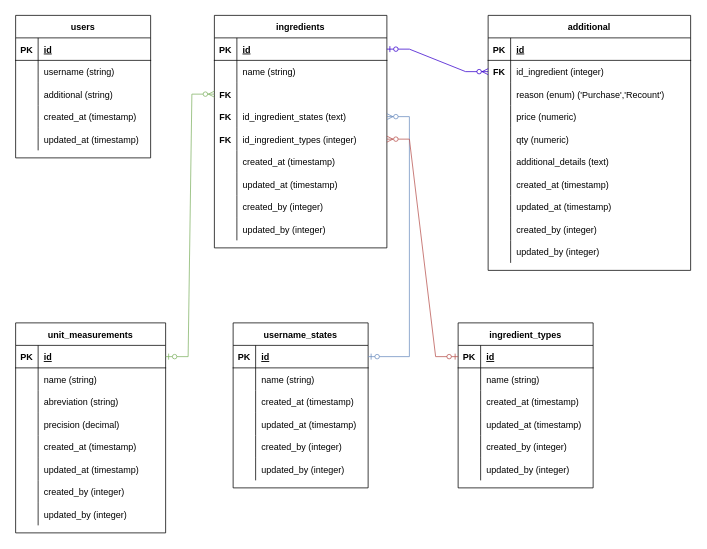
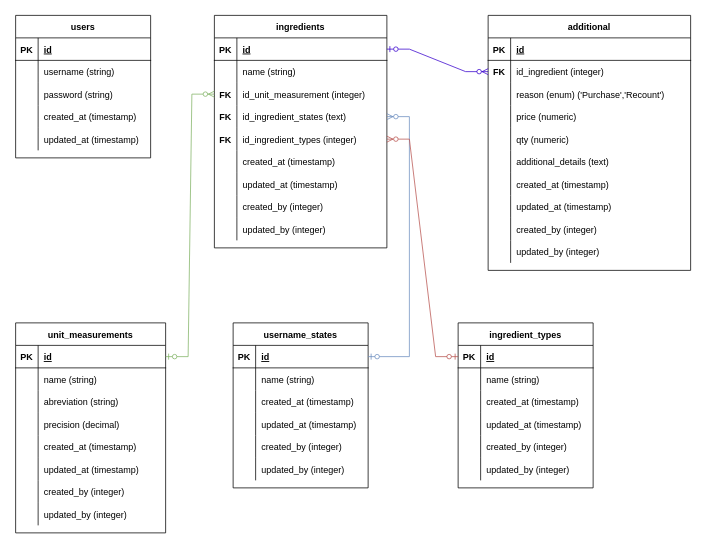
node "id_unit_measurement (integer)": added
node "additional (string)": label "additional (string)" -> "password (string)"
